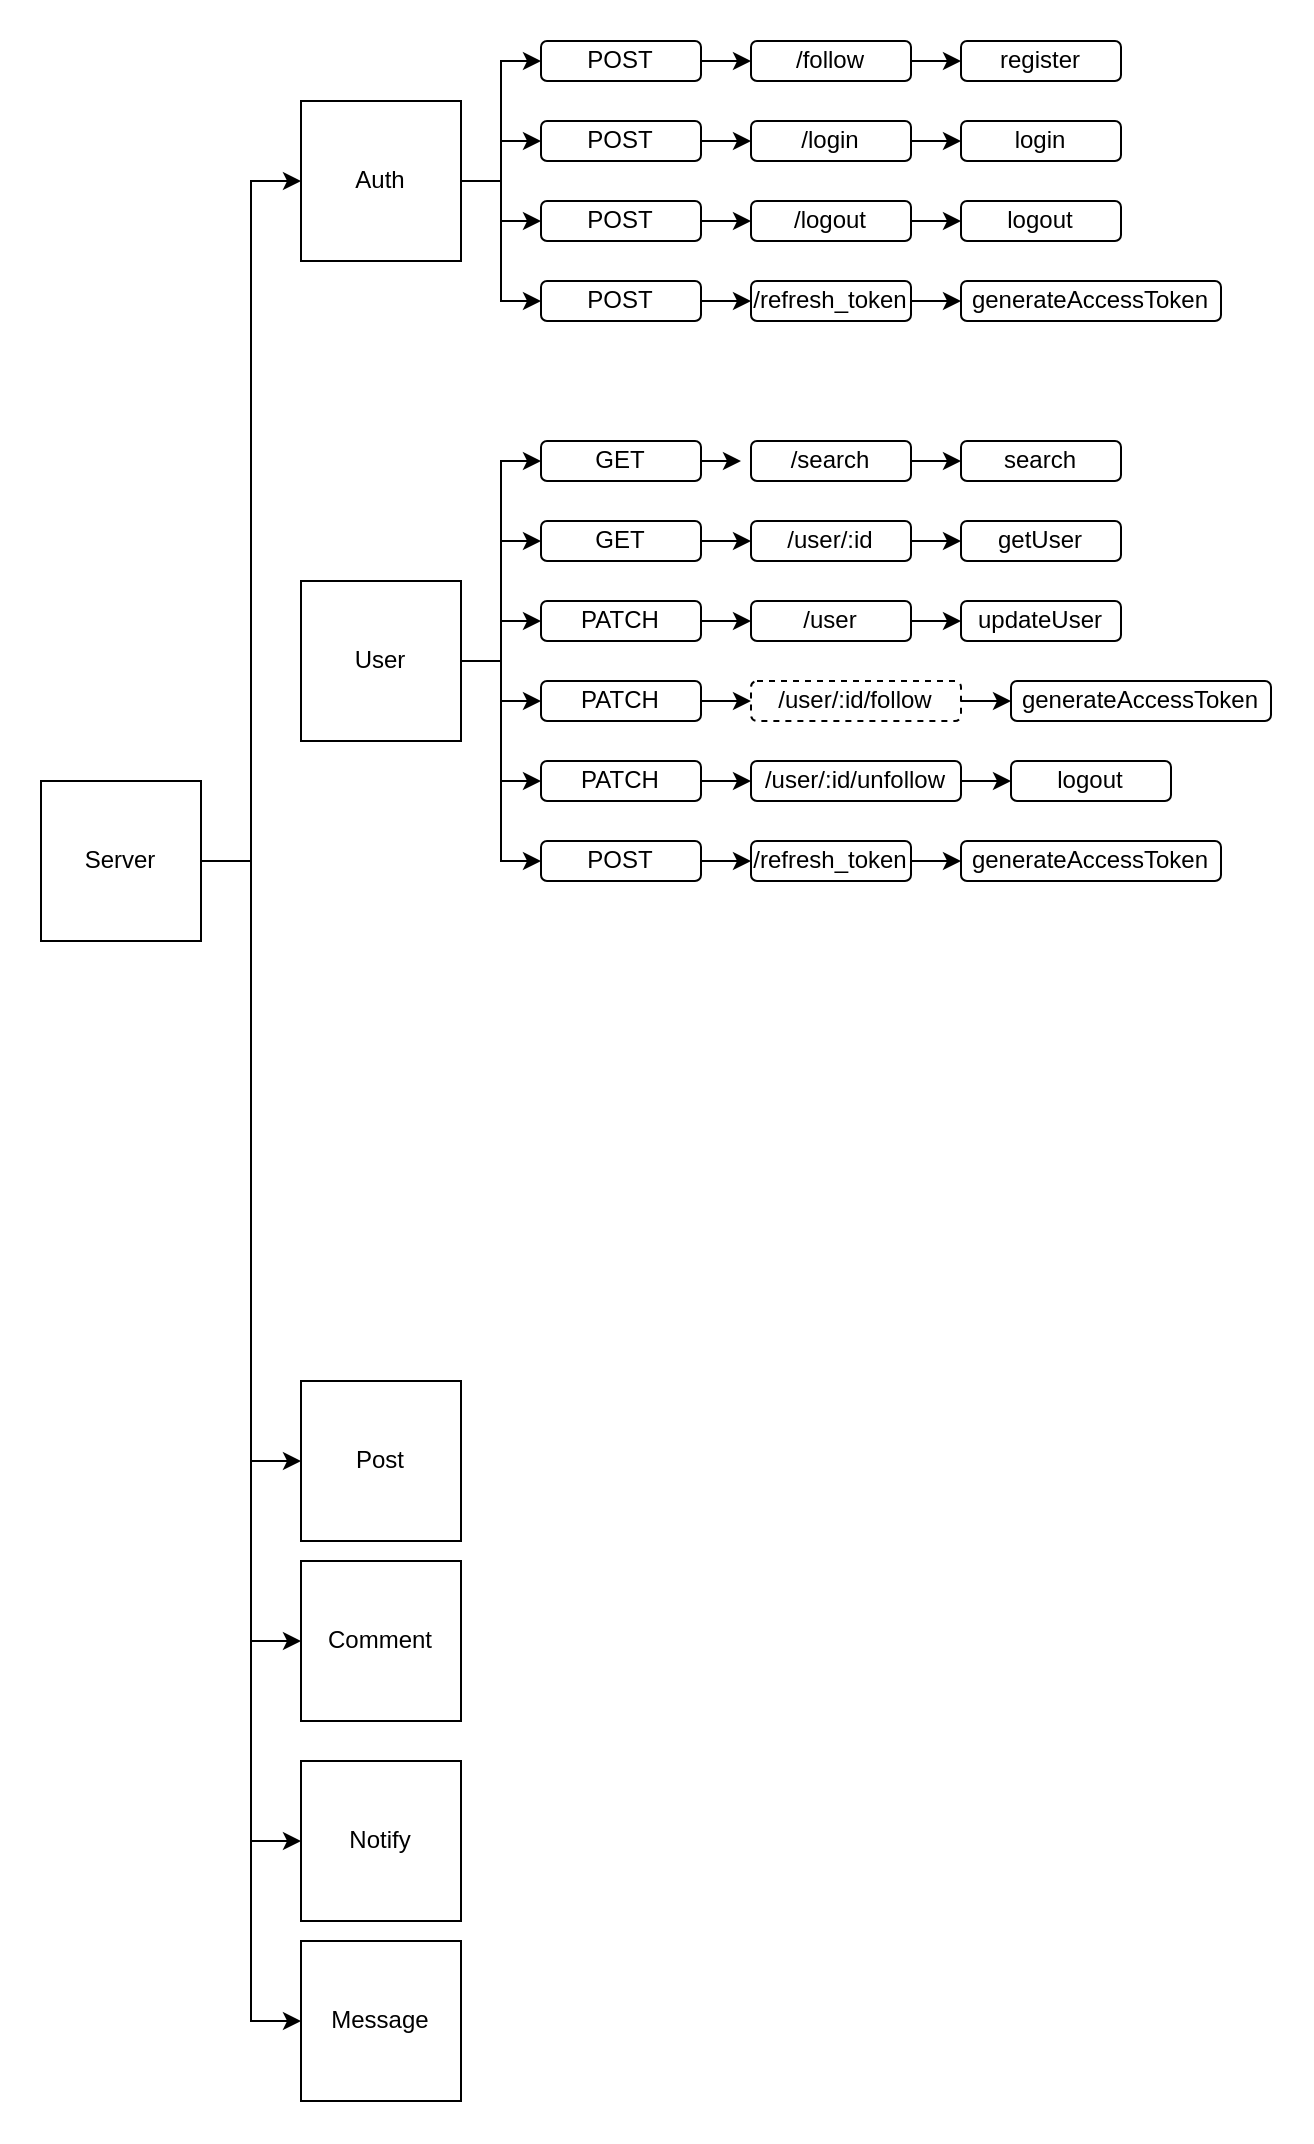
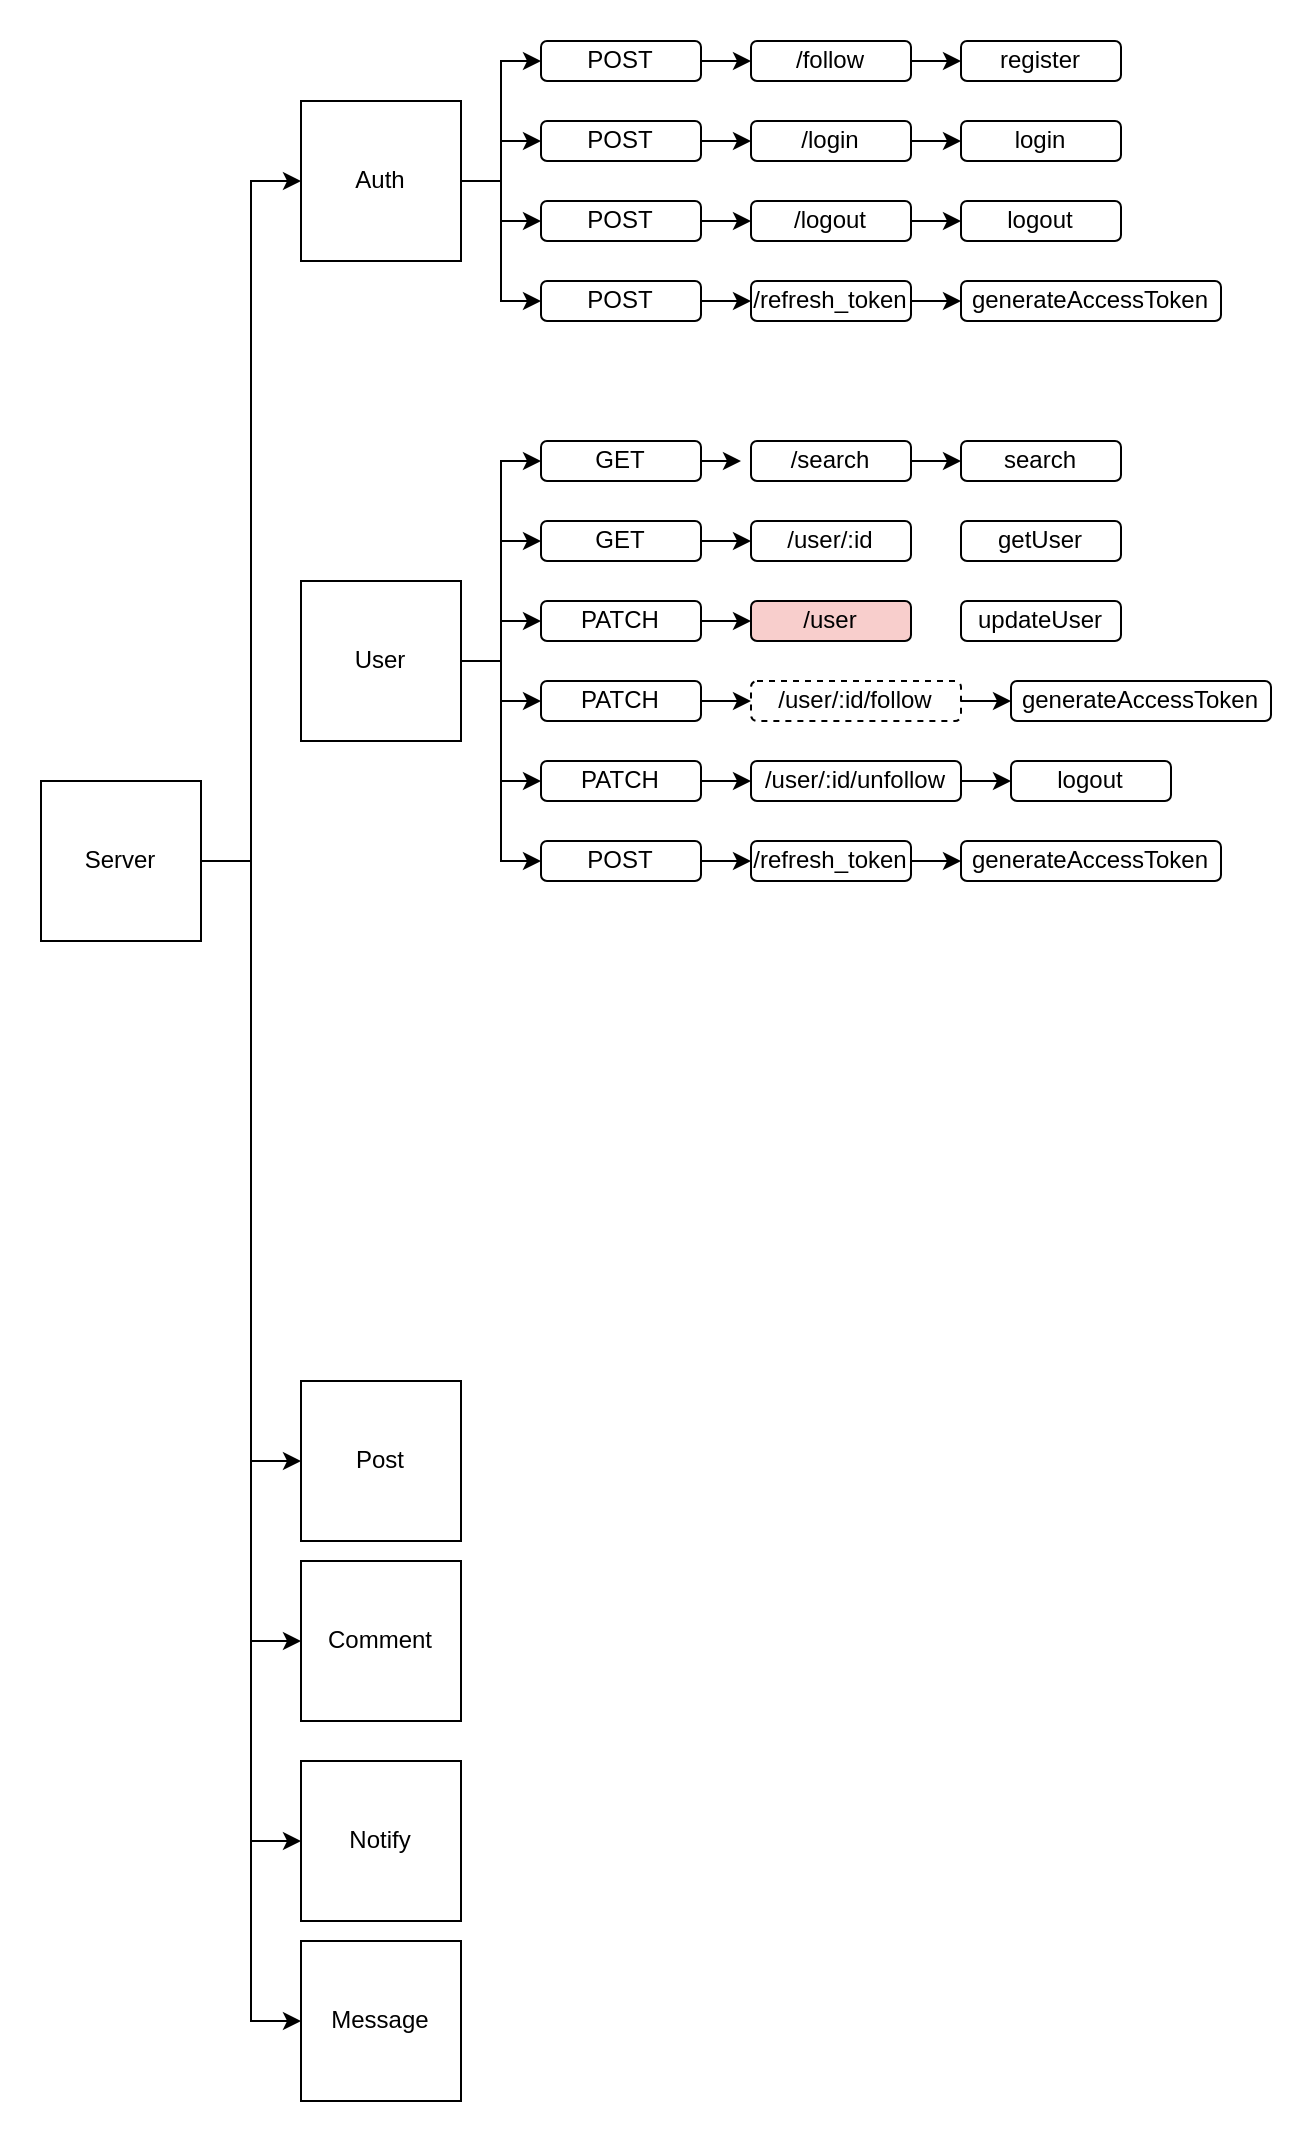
edge "/user/:id" -> "getUser": removed
node "/user": fillcolor #ffffff -> #f8cecc
edge "/user" -> "updateUser": removed
